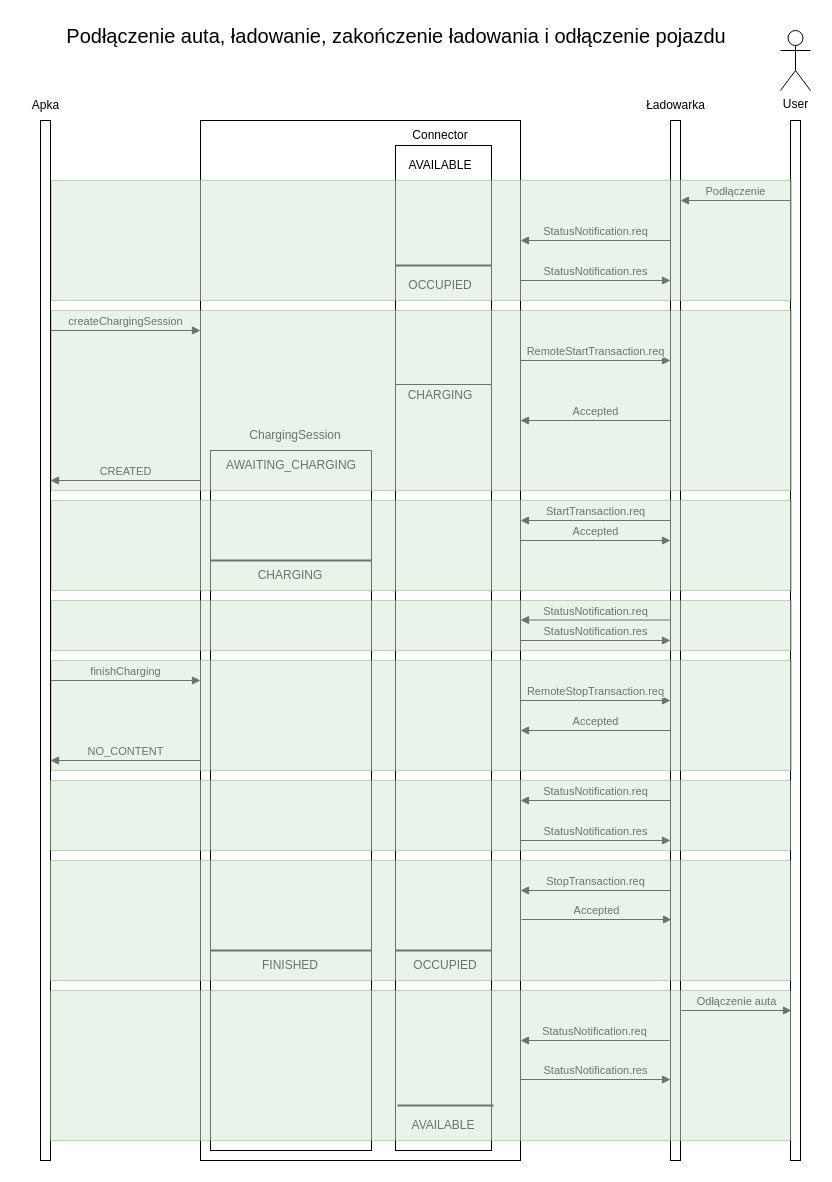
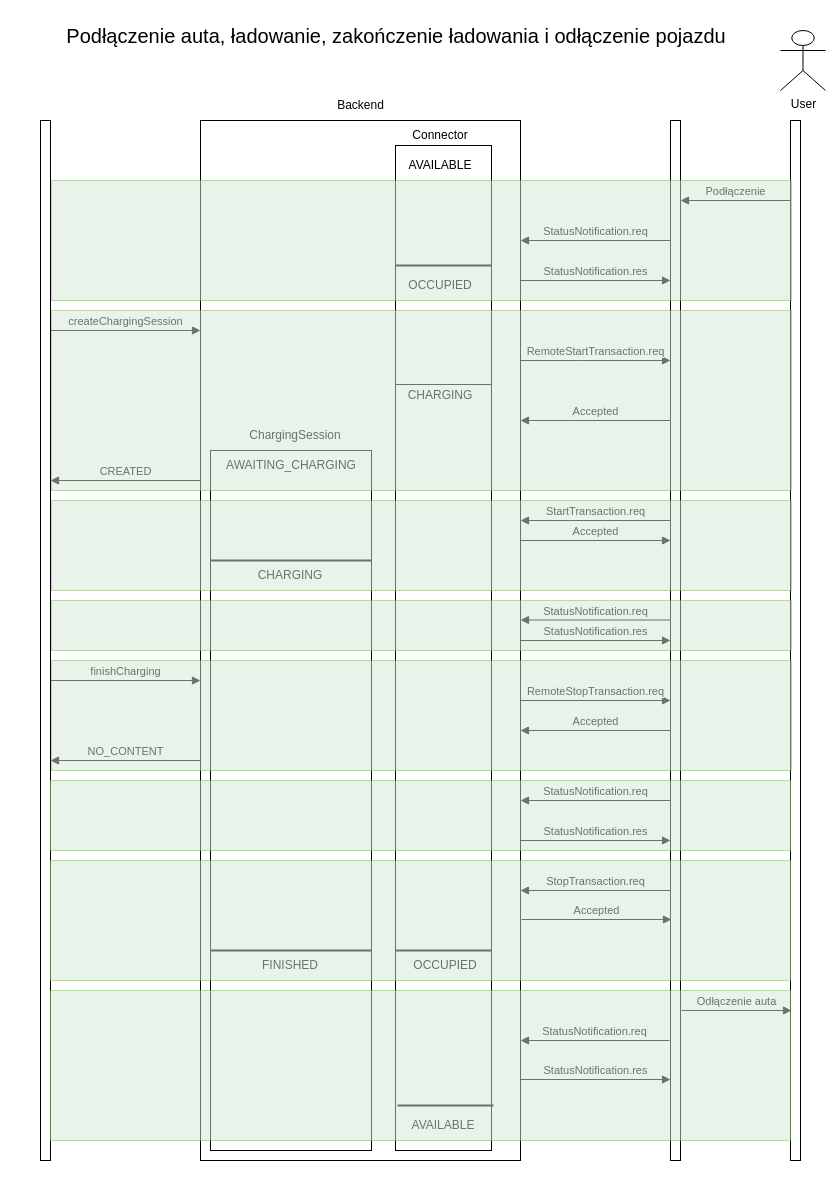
node "User": size 30x60 -> 45x60
node "Apka": removed
node "Backend": added
node "Ładowarka": removed
